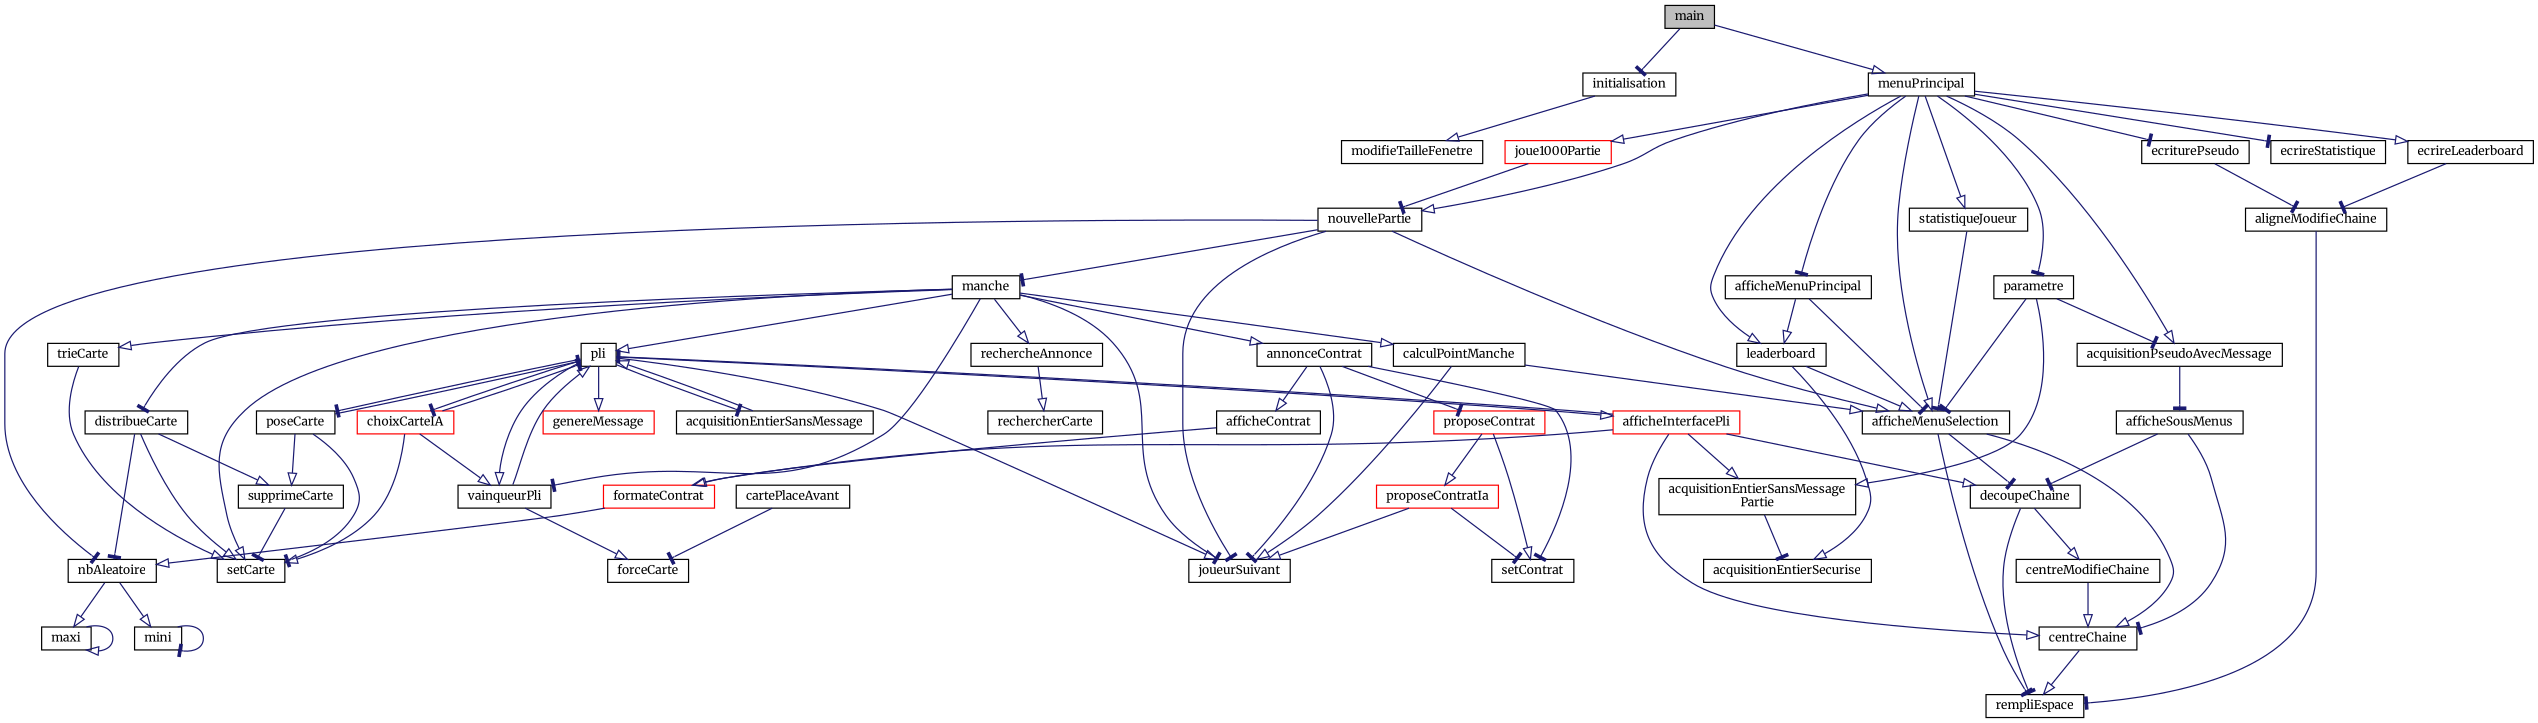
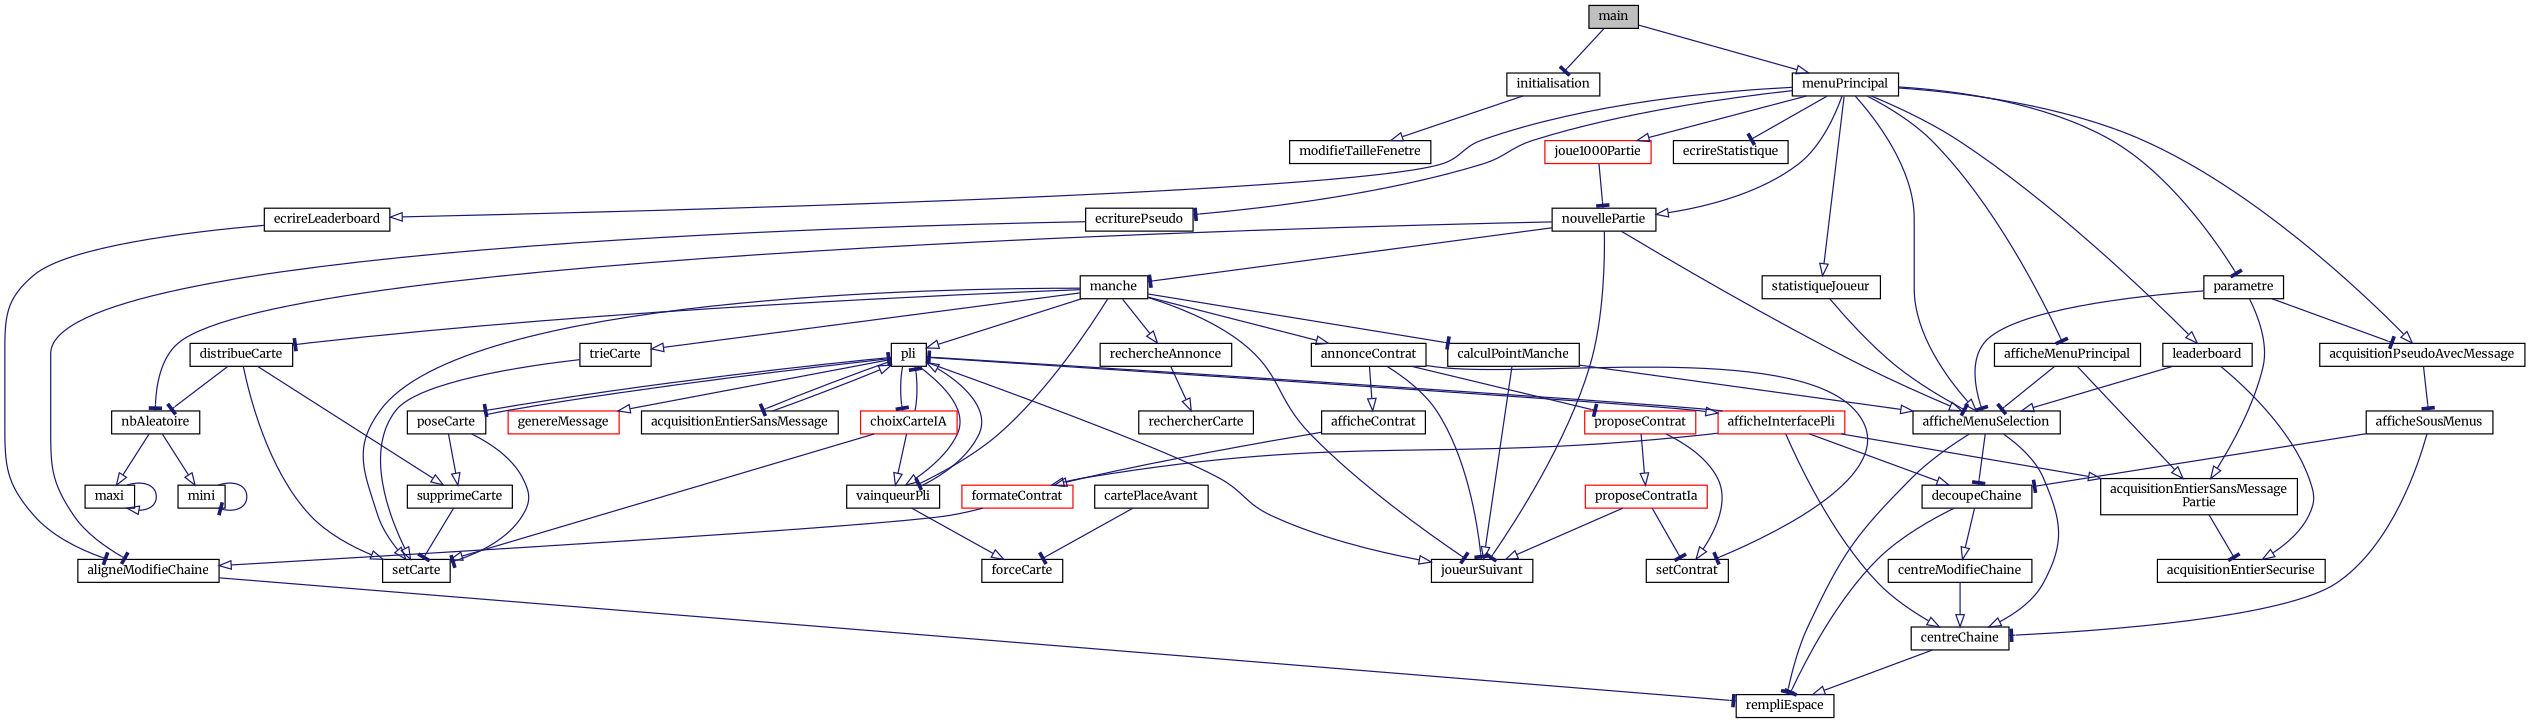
edge "afficheMenuPrincipal" -> "leaderboard": now "afficheMenuPrincipal" -> "acquisitionEntierSansMessage Partie"
edge "manche" -> "calculPointManche": arrowhead onormal -> tee
edge "formateContrat" -> "nbAleatoire": now "formateContrat" -> "aligneModifieChaine"
